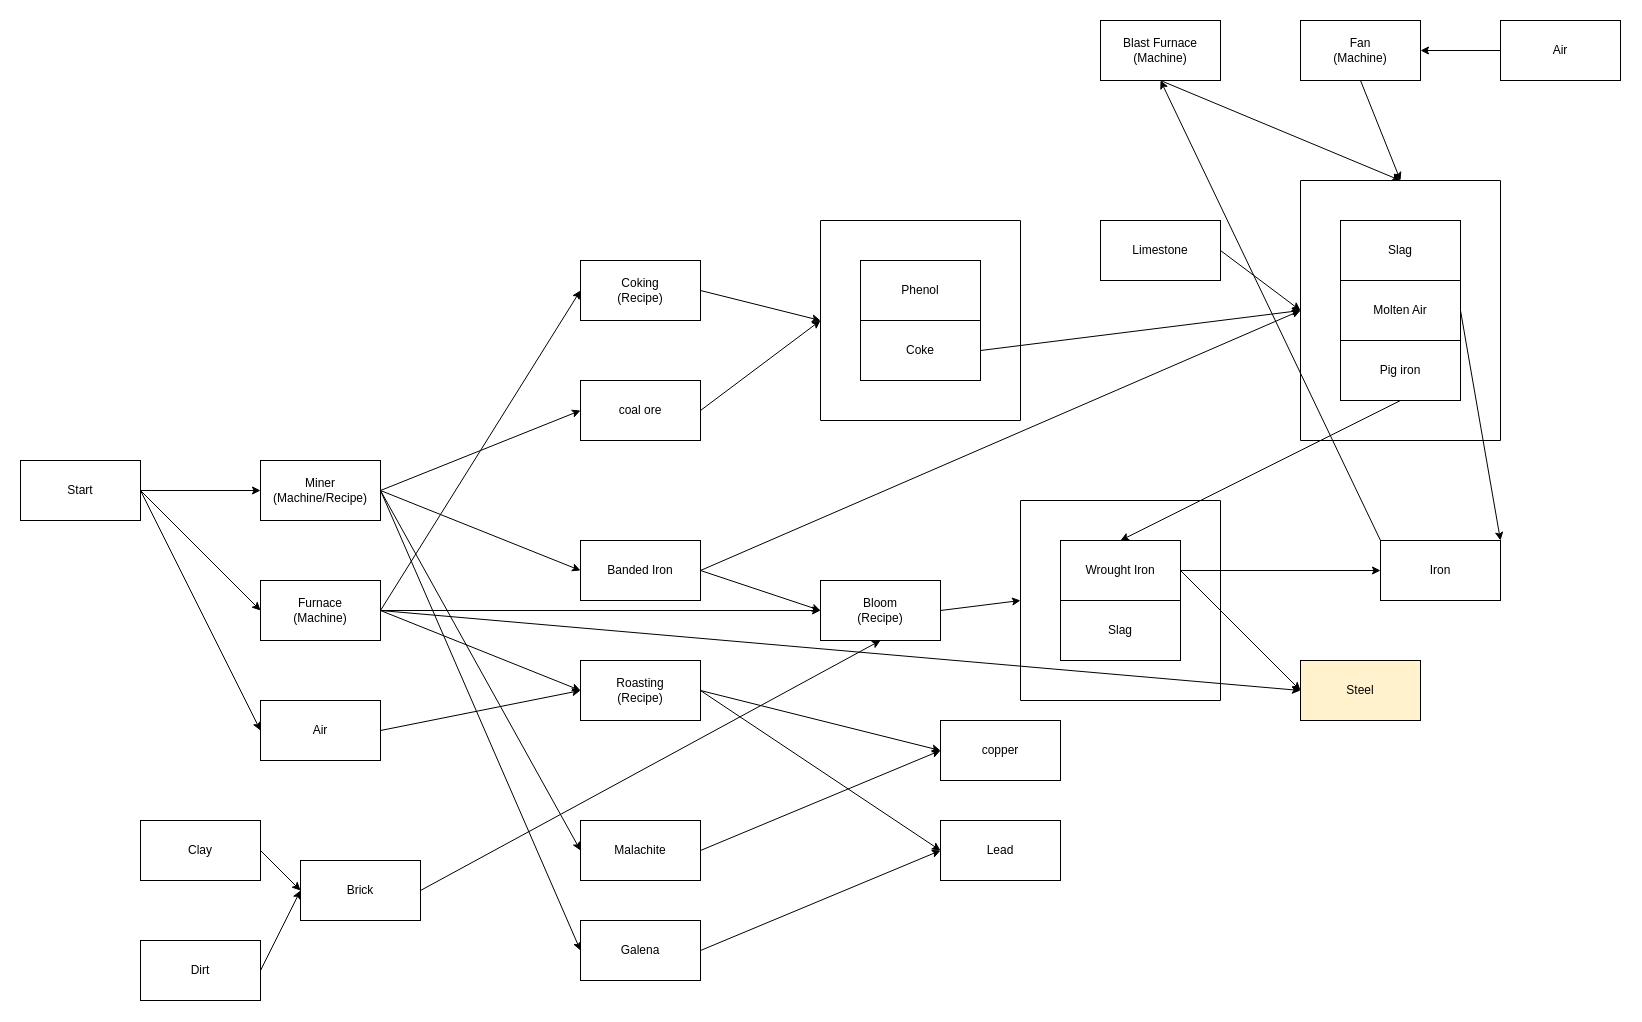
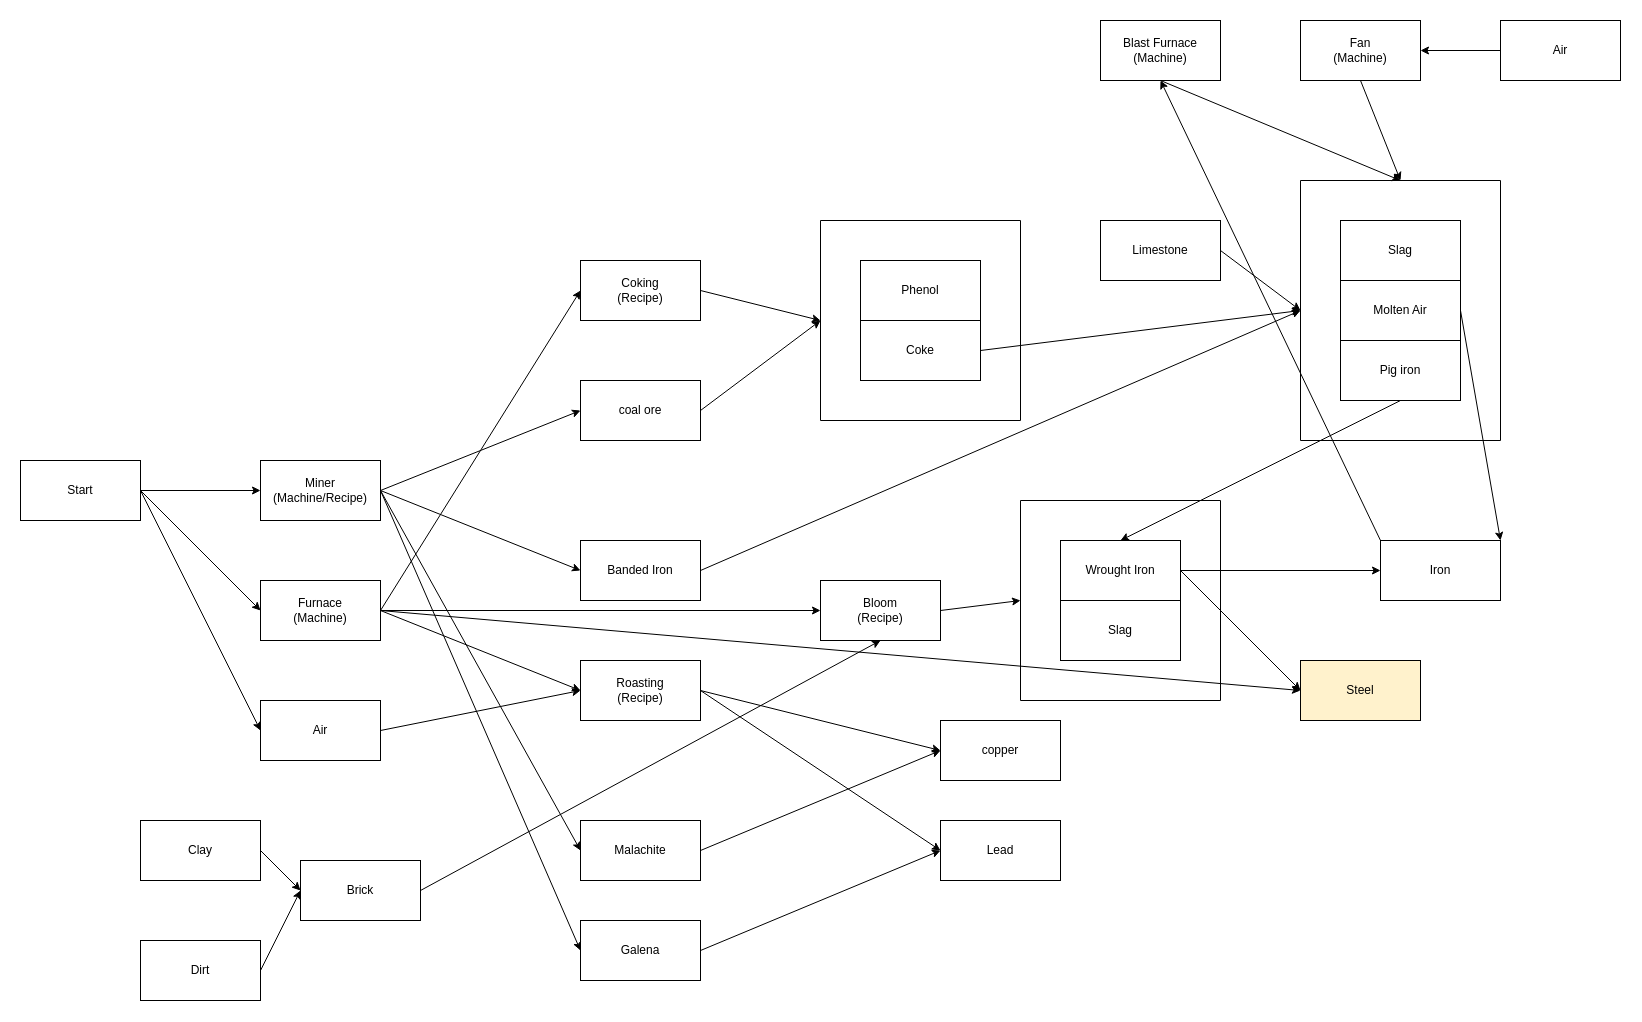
edge "Banded Iron" -> "Bloom (Recipe)": removed
